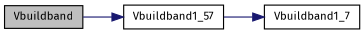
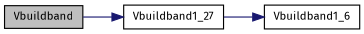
node "Vbuildband1_57": label "Vbuildband1_57" -> "Vbuildband1_27"
node "Vbuildband1_7": label "Vbuildband1_7" -> "Vbuildband1_6"
